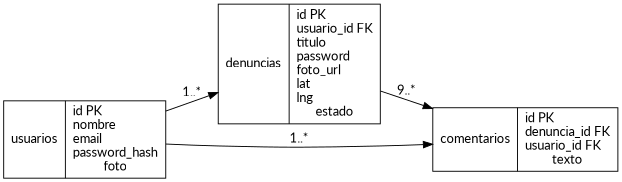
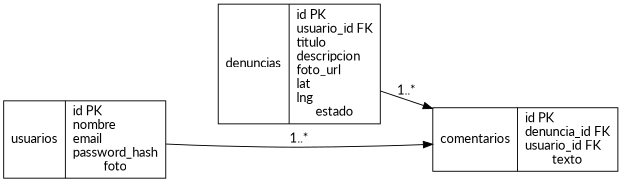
node "denuncias": text "password" -> "descripcion"
edge "denuncias" -> "comentarios": label "9..*" -> "1..*"
edge "usuarios" -> "denuncias": removed, label "1..*"
